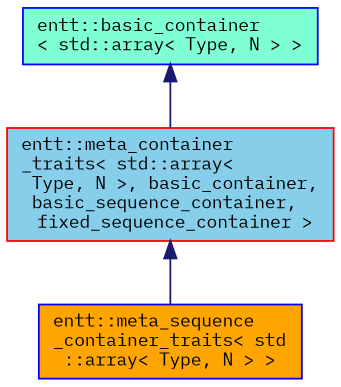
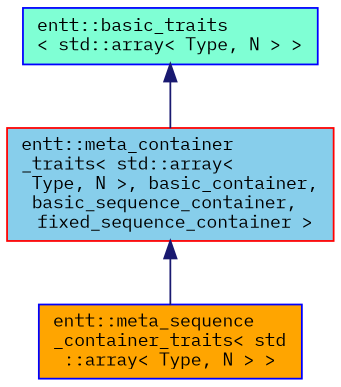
node "entt::basic_container < std::array< Type, N > >": label "entt::basic_container < std::array< Type, N > >" -> "entt::basic_traits < std::array< Type, N > >"
